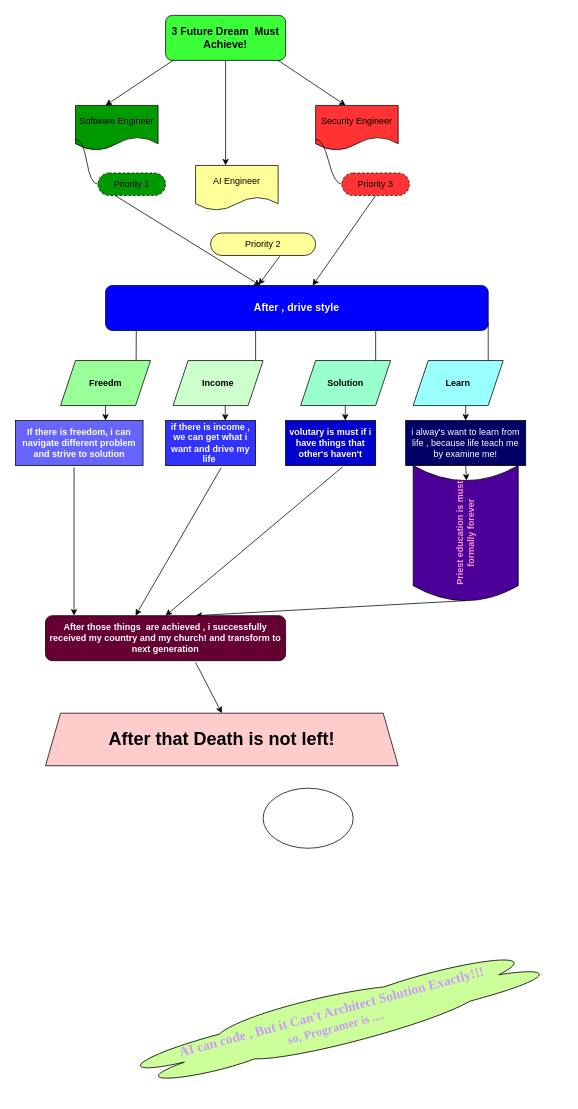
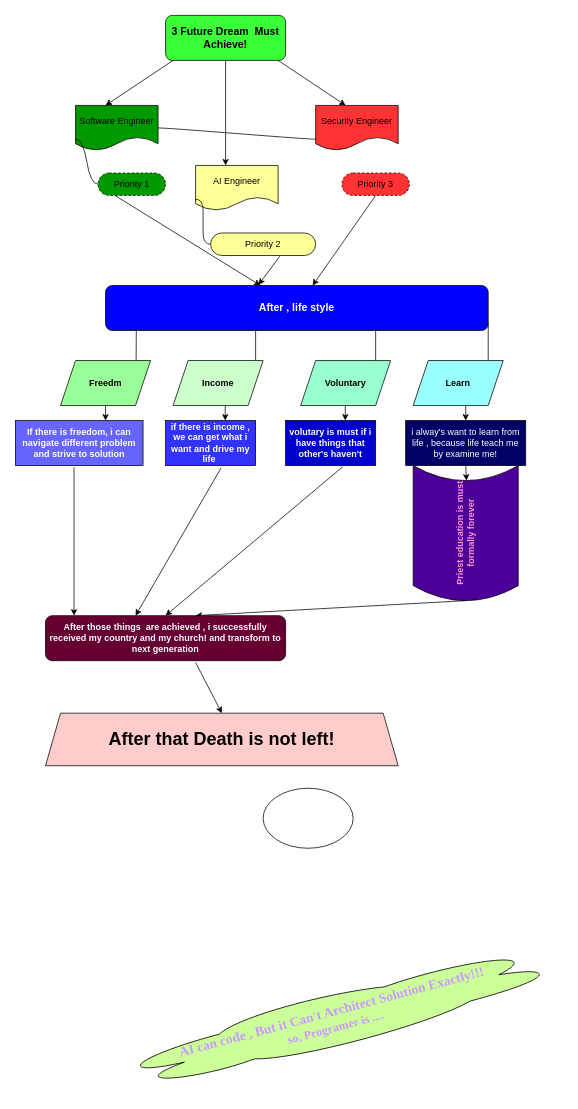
edge "Security Engineer" -- "Priority 3": now "Security Engineer" -- "Software Engineer"
edge "AI Engineer" -- "Priority 2": added
node "After , drive style": label "After , drive style" -> "After , life style"
node "Solution": label "Solution" -> "Voluntary"
